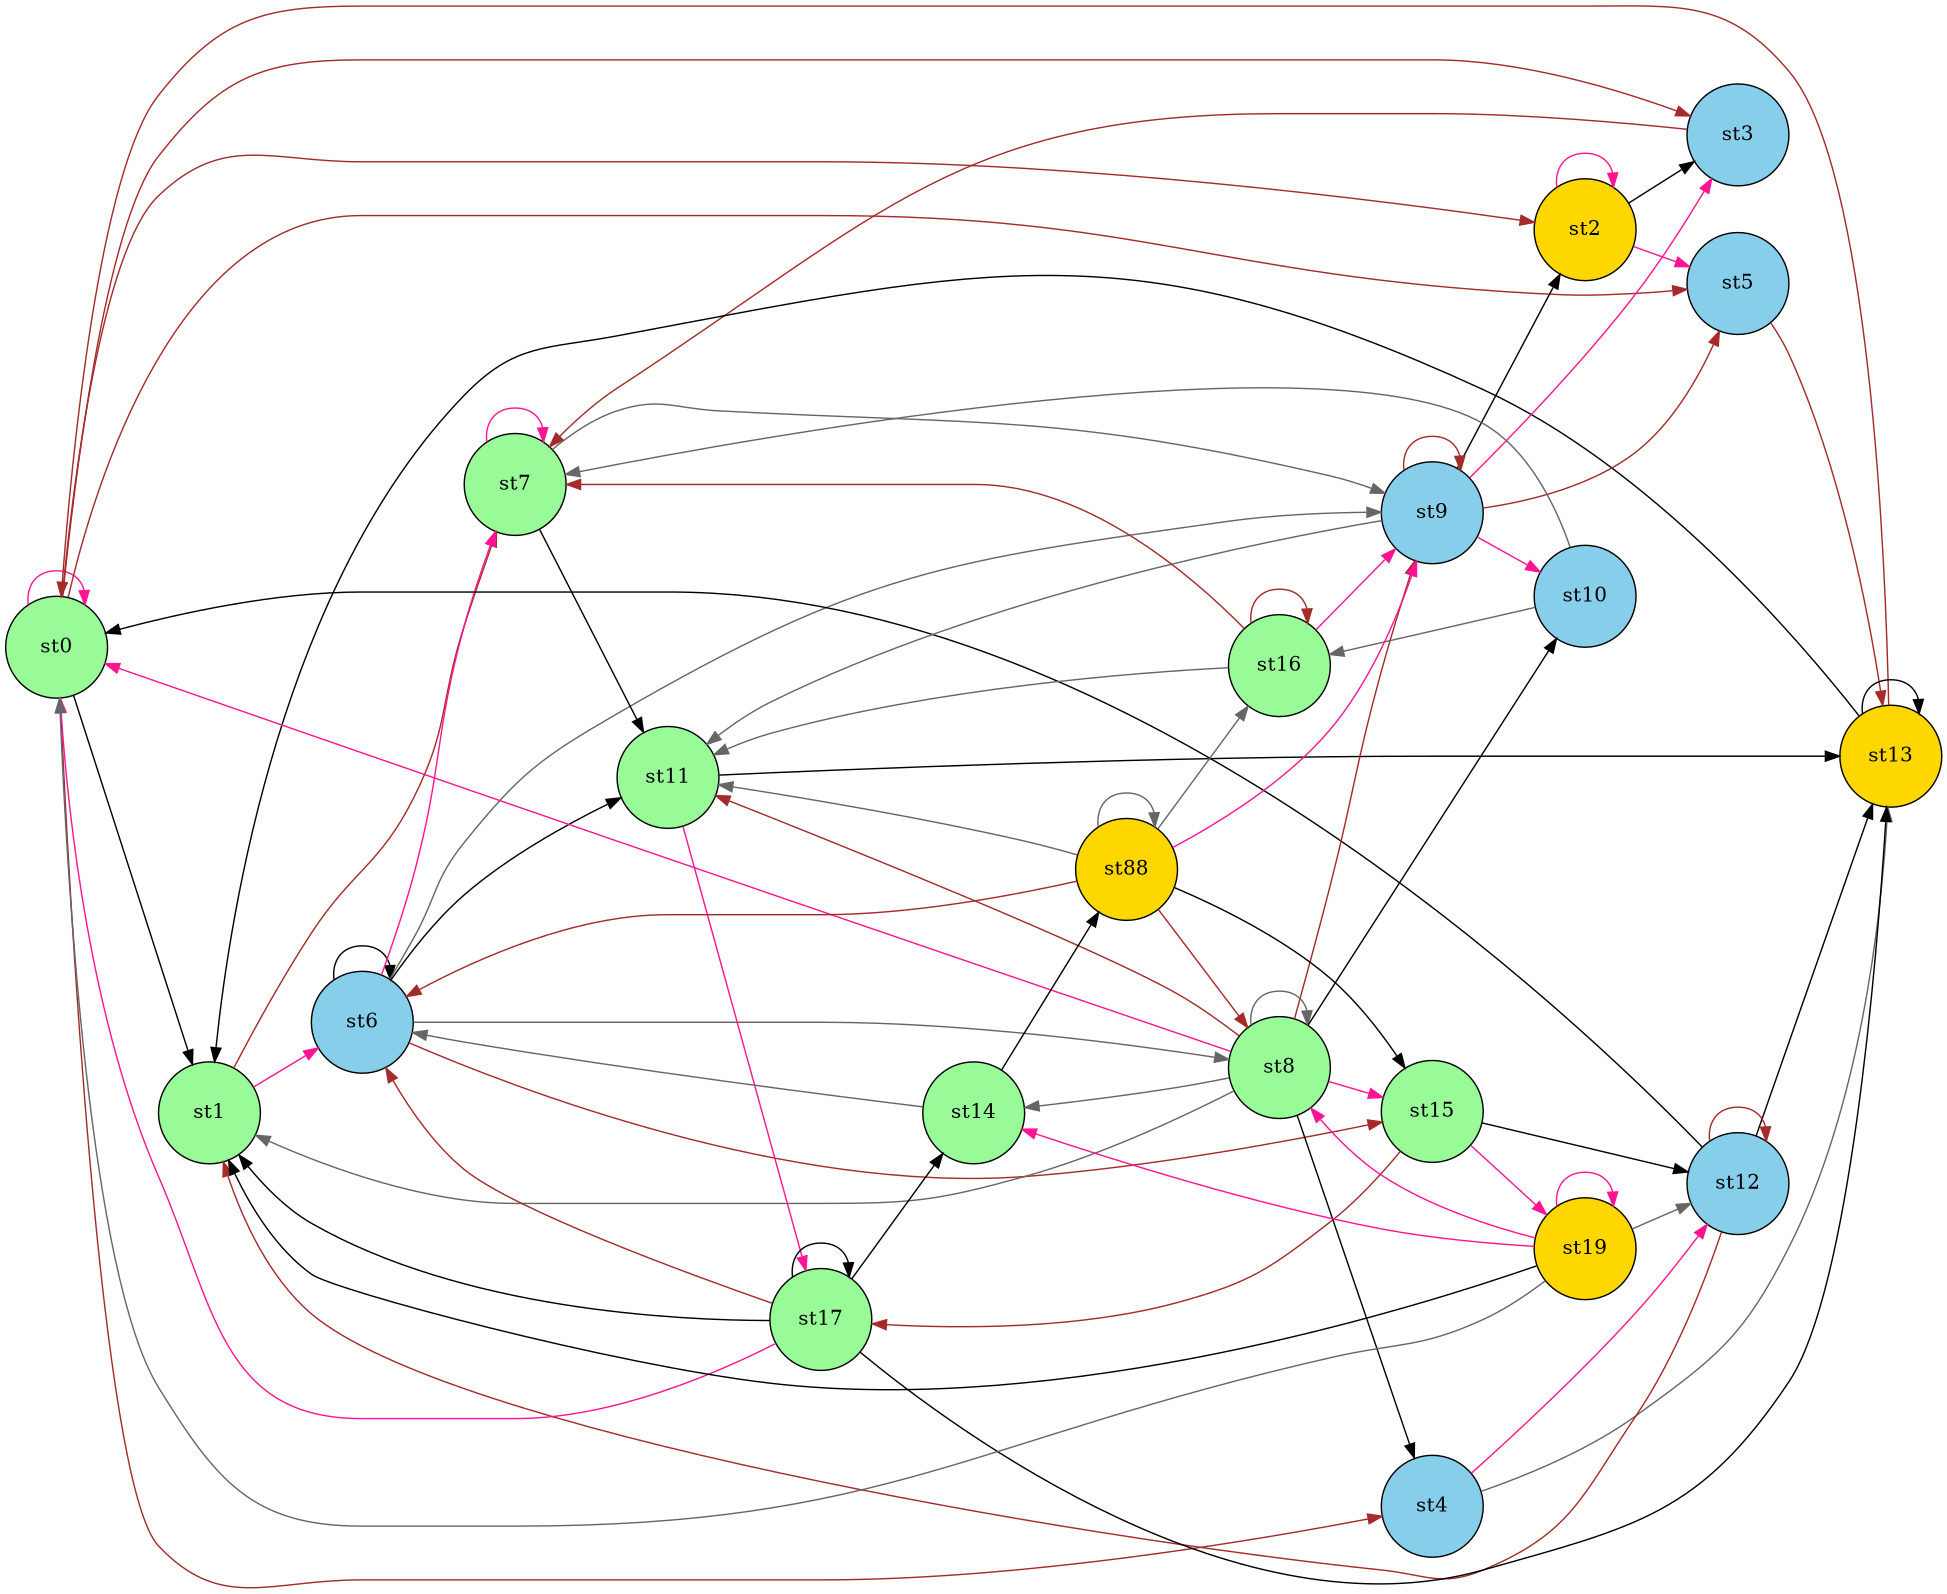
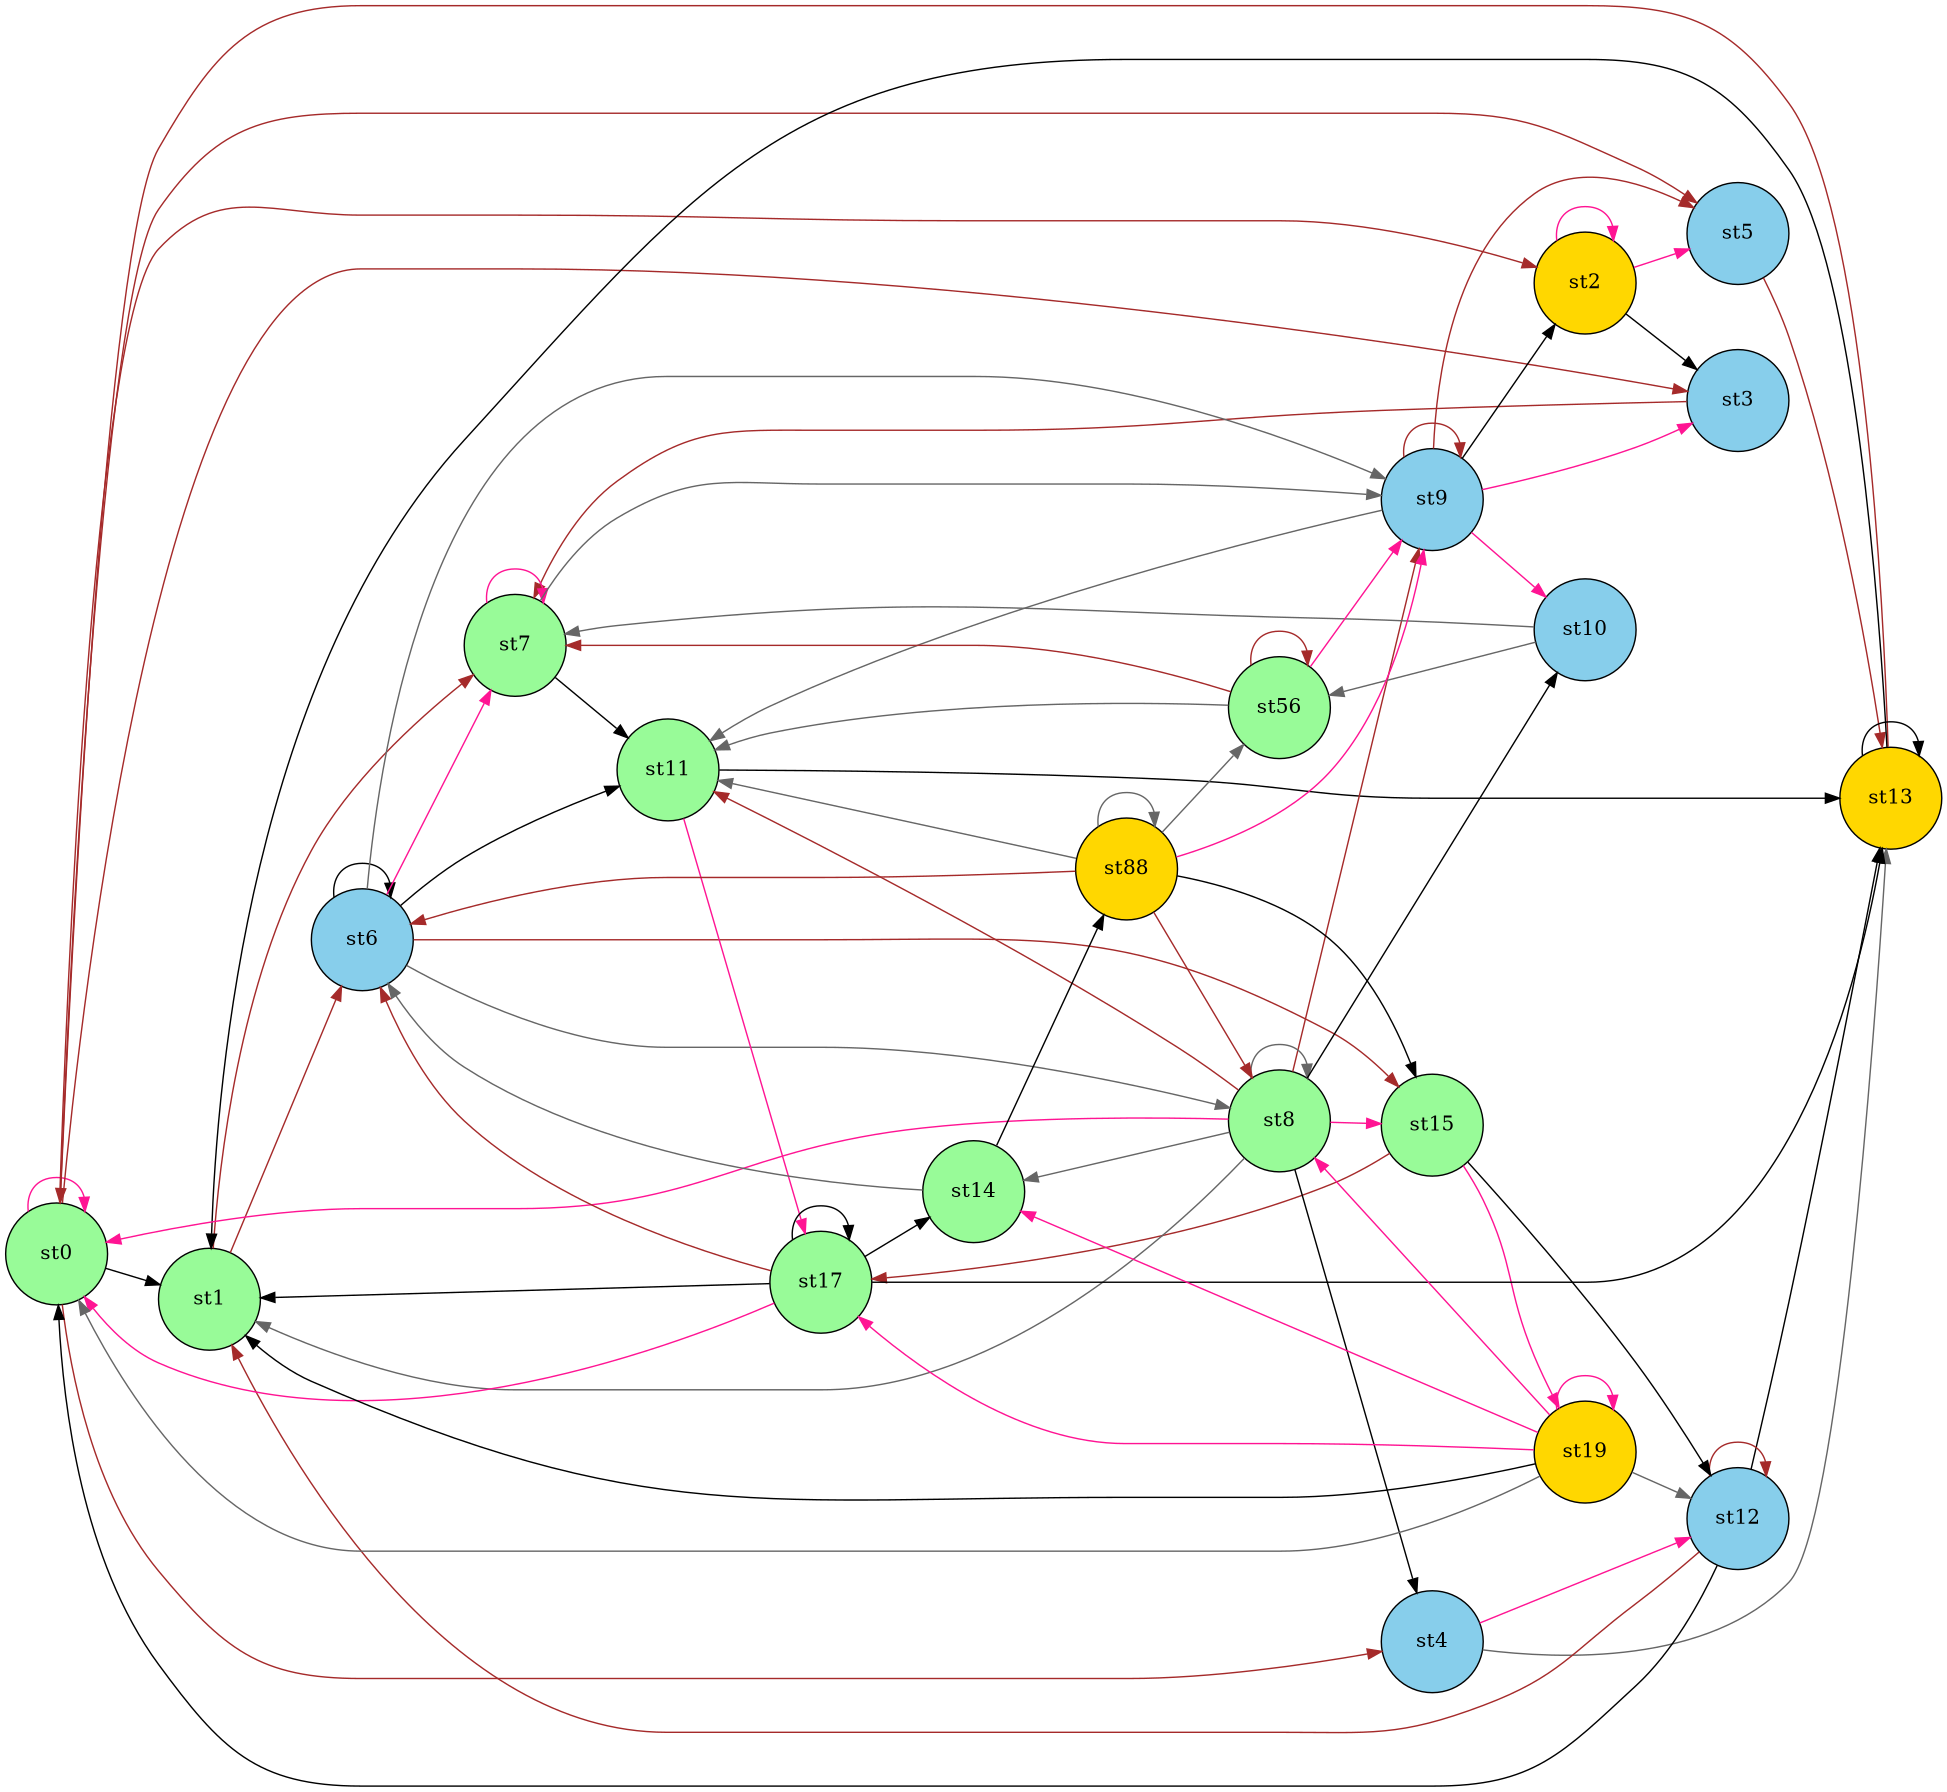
node "st16": label "st16" -> "st56"
edge "st1" -> "st6": color deeppink -> brown
edge "st19" -> "st17": added
